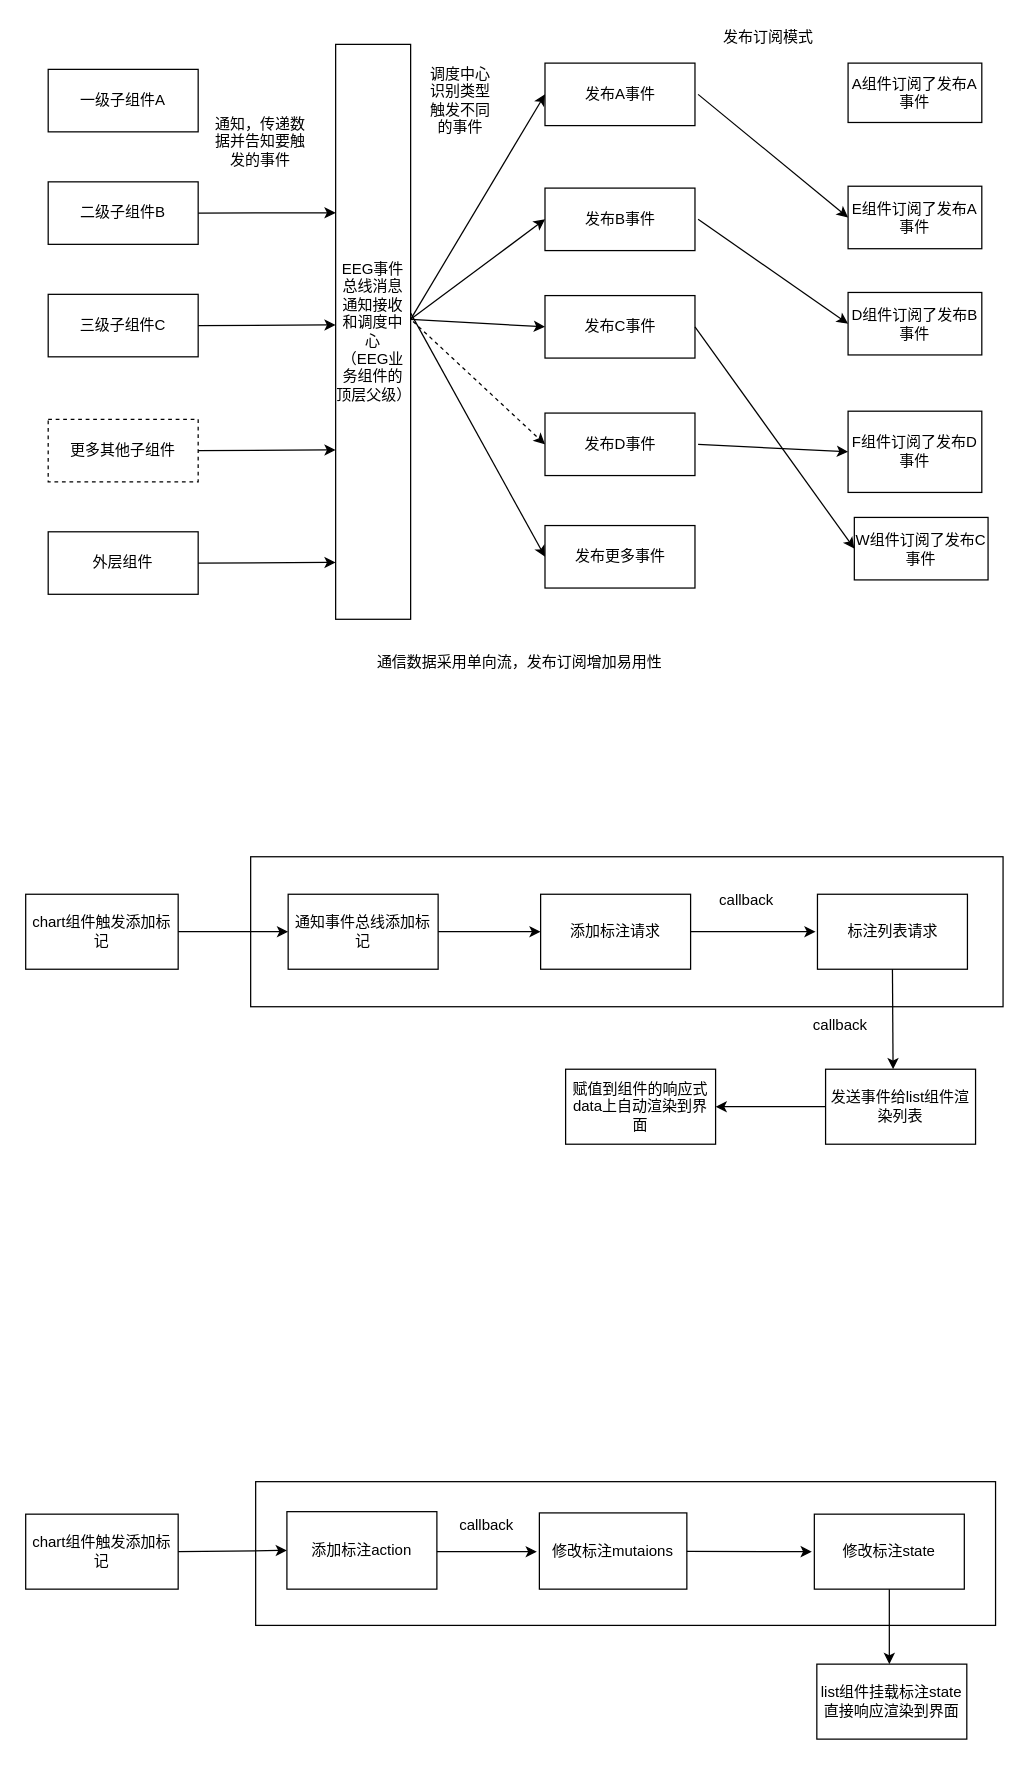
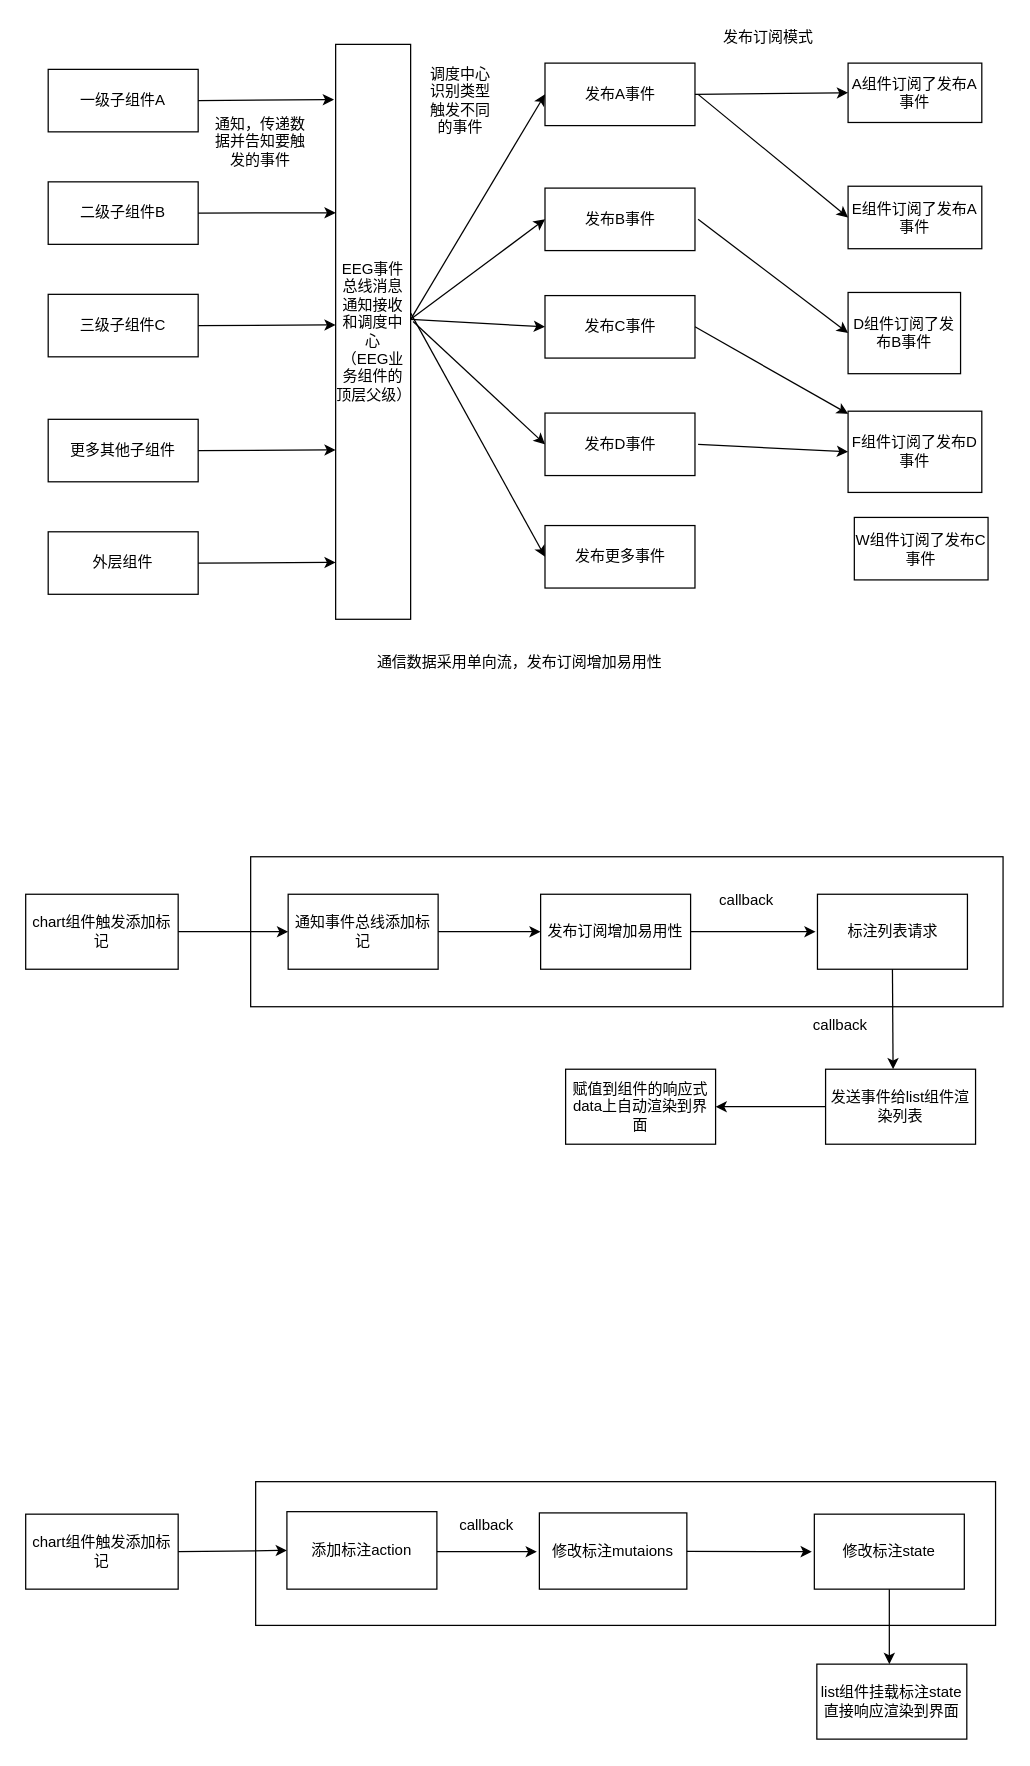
edge "发布A事件" -> "A组件订阅了发布A事件": added
edge "一级子组件A" -> "EEG事件总线消息通知接收和调度中心 （EEG业务组件的顶层父级）": added
node "D组件订阅了发布B事件": size 134x63 -> 113x81
edge "EEG事件总线消息通知接收和调度中心 （EEG业务组件的顶层父级）" -> "发布D事件": style dashed -> solid
edge "发布C事件" -> "W组件订阅了发布C事件": now "发布C事件" -> "F组件订阅了发布D事件"
node "更多其他子组件": style dashed -> solid
node "添加标注请求": label "添加标注请求" -> "发布订阅增加易用性"
